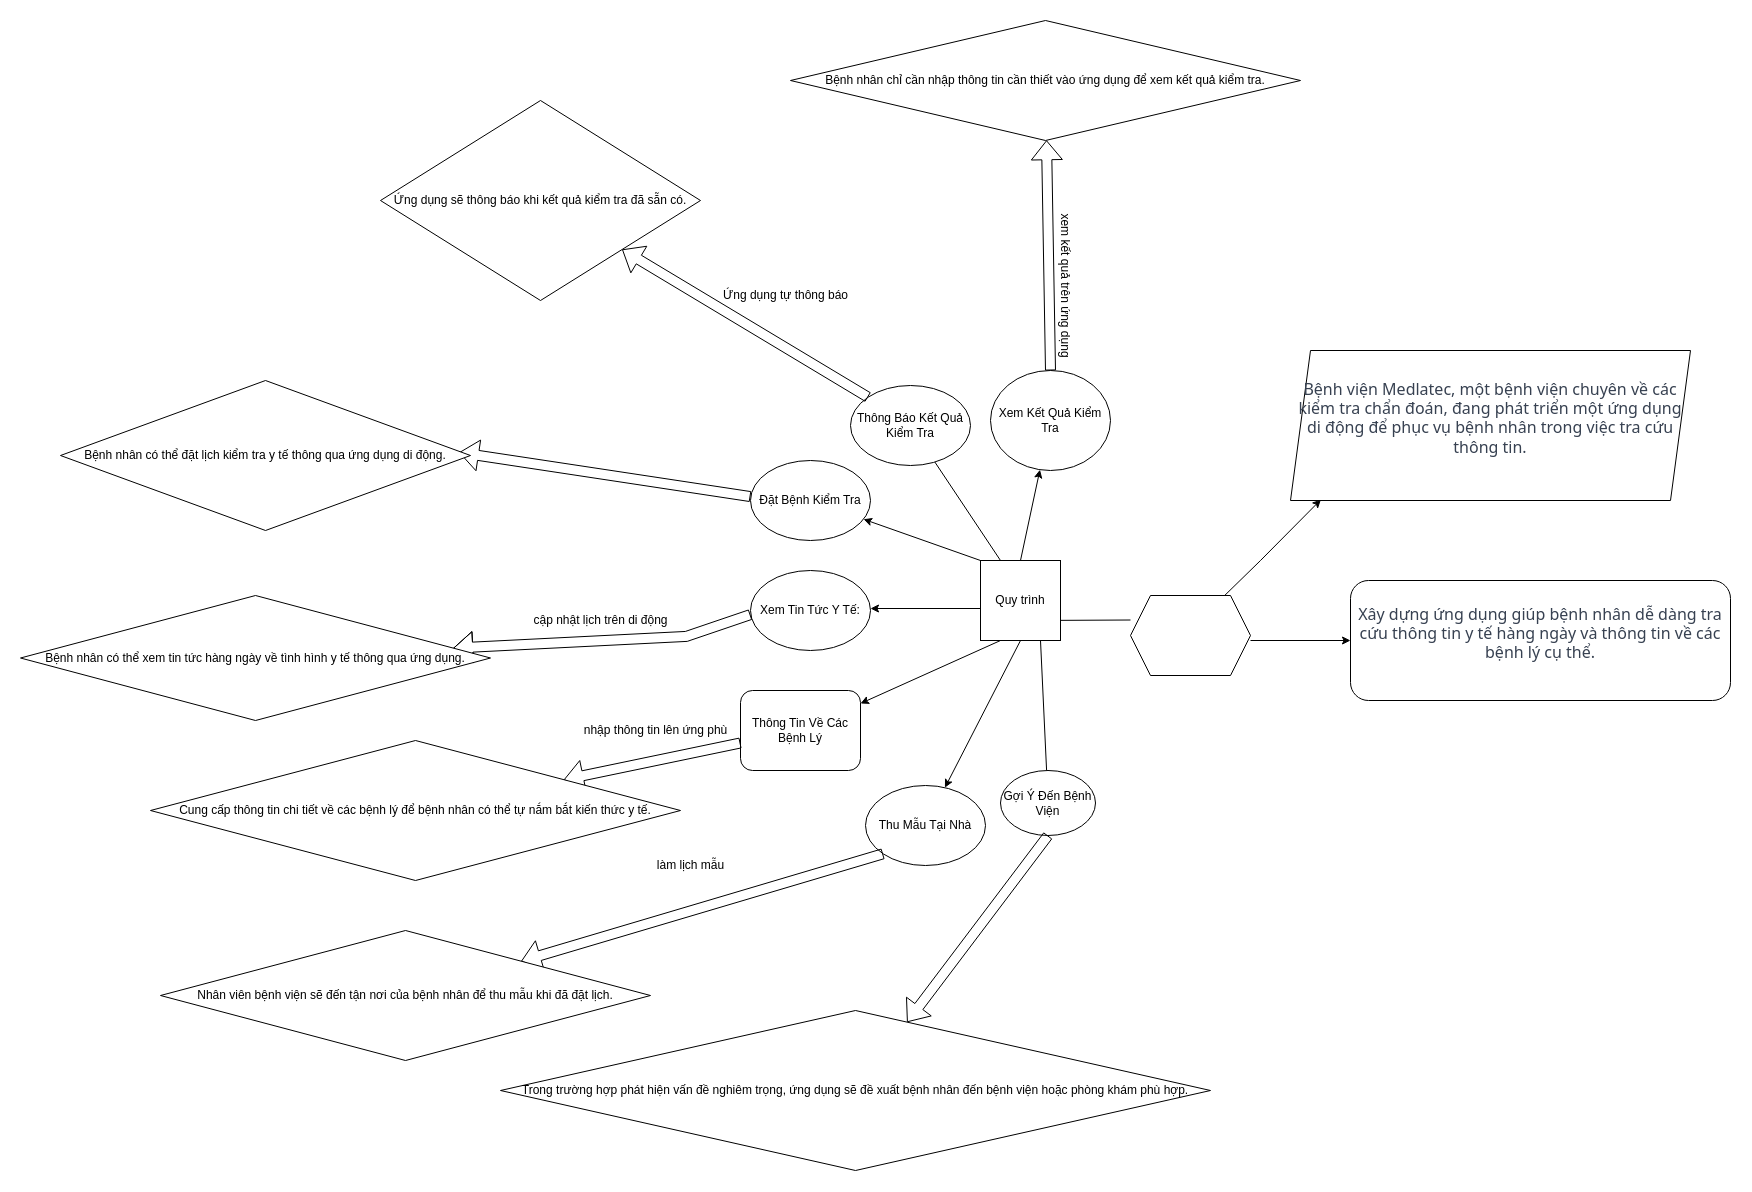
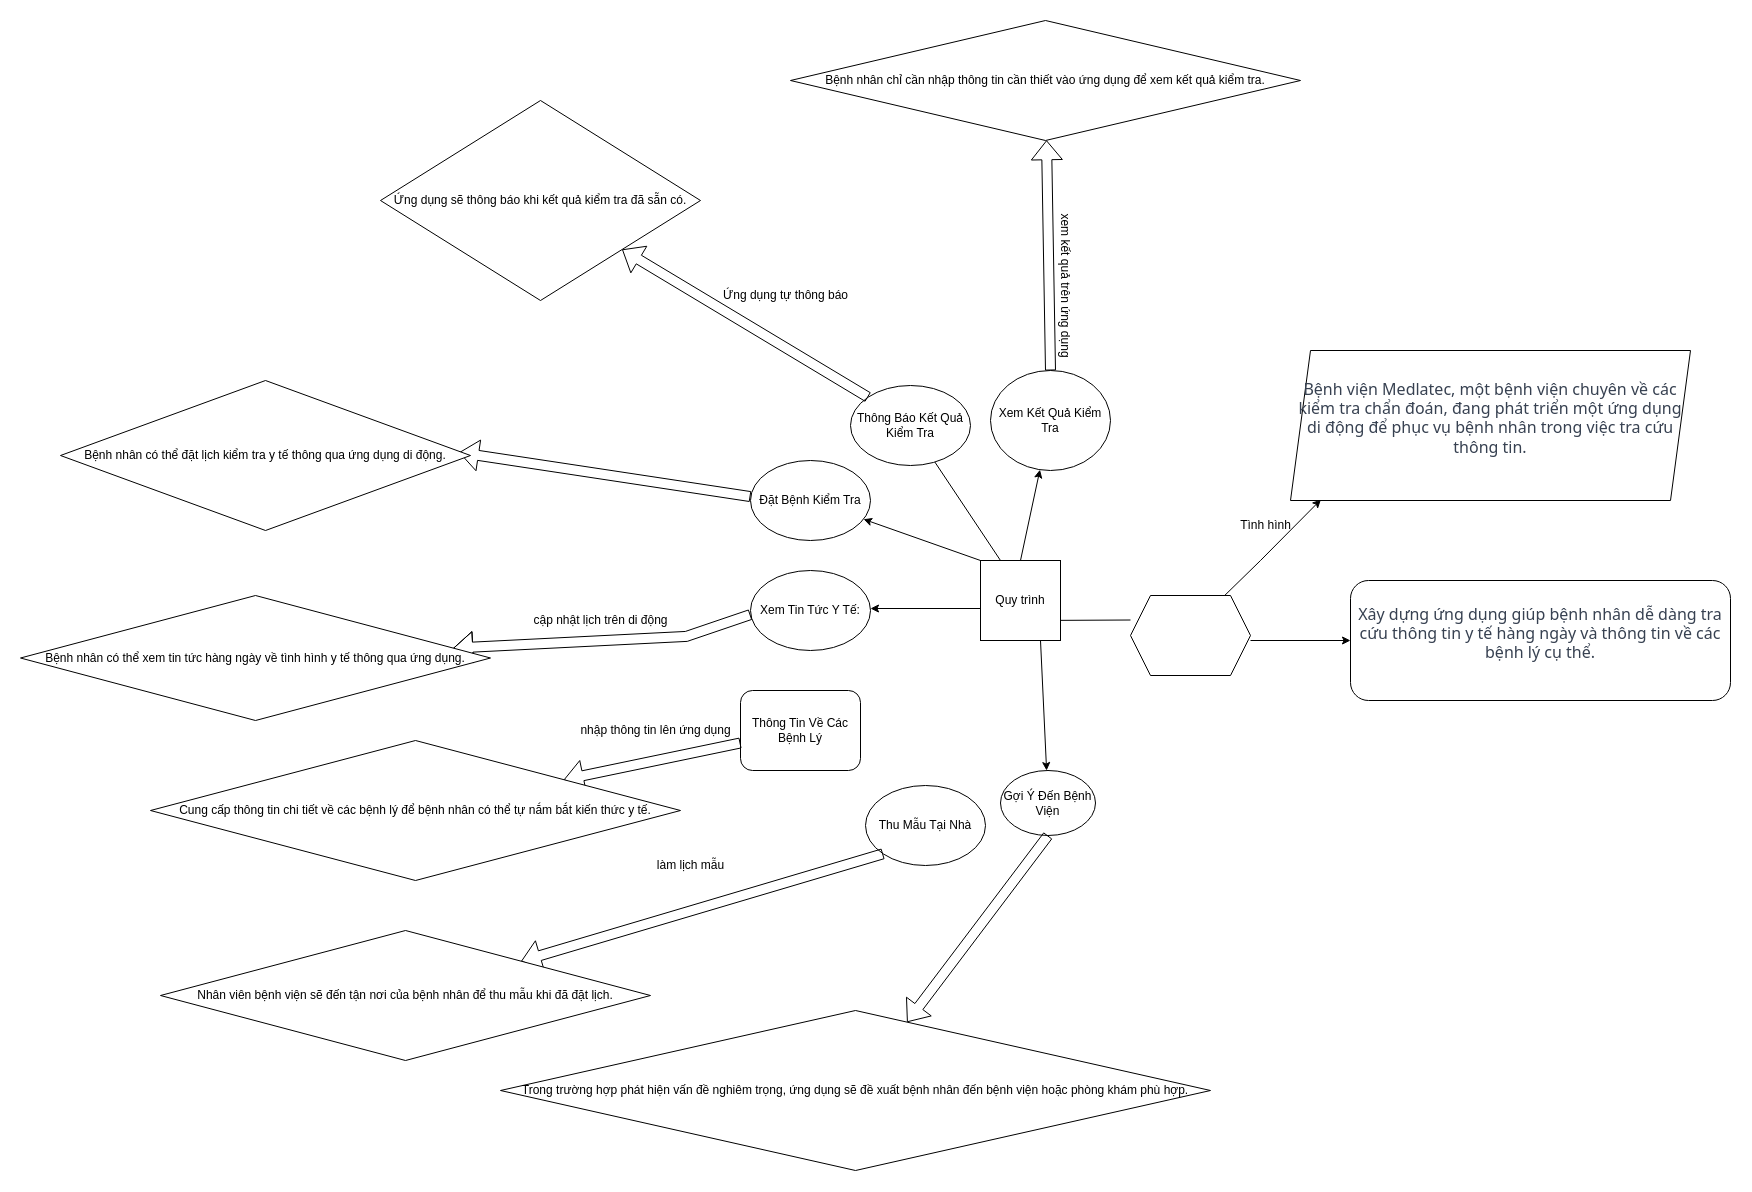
node "Tình hình": added
edge "Quy trình" -> "Thông Tin Về Các Bệnh Lý": removed
edge "Quy trình" -> "Thu Mẫu Tại Nhà": removed
node "nhập thông tin lên ứng phù": label "nhập thông tin lên ứng phù" -> "nhập thông tin lên ứng dụng"
edge "Quy trình" -- "Gợi Ý Đến Bệnh Viện": arrowhead none -> classic
